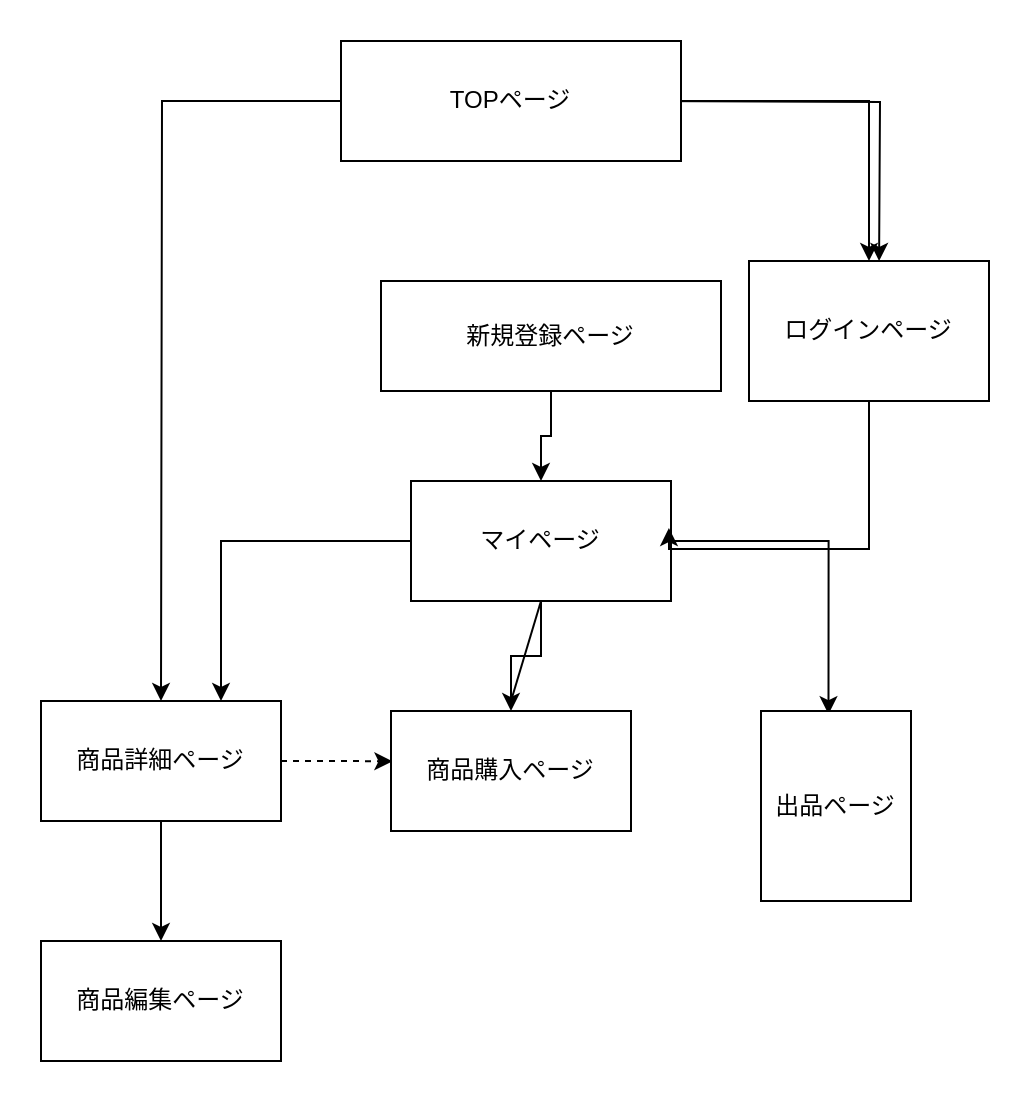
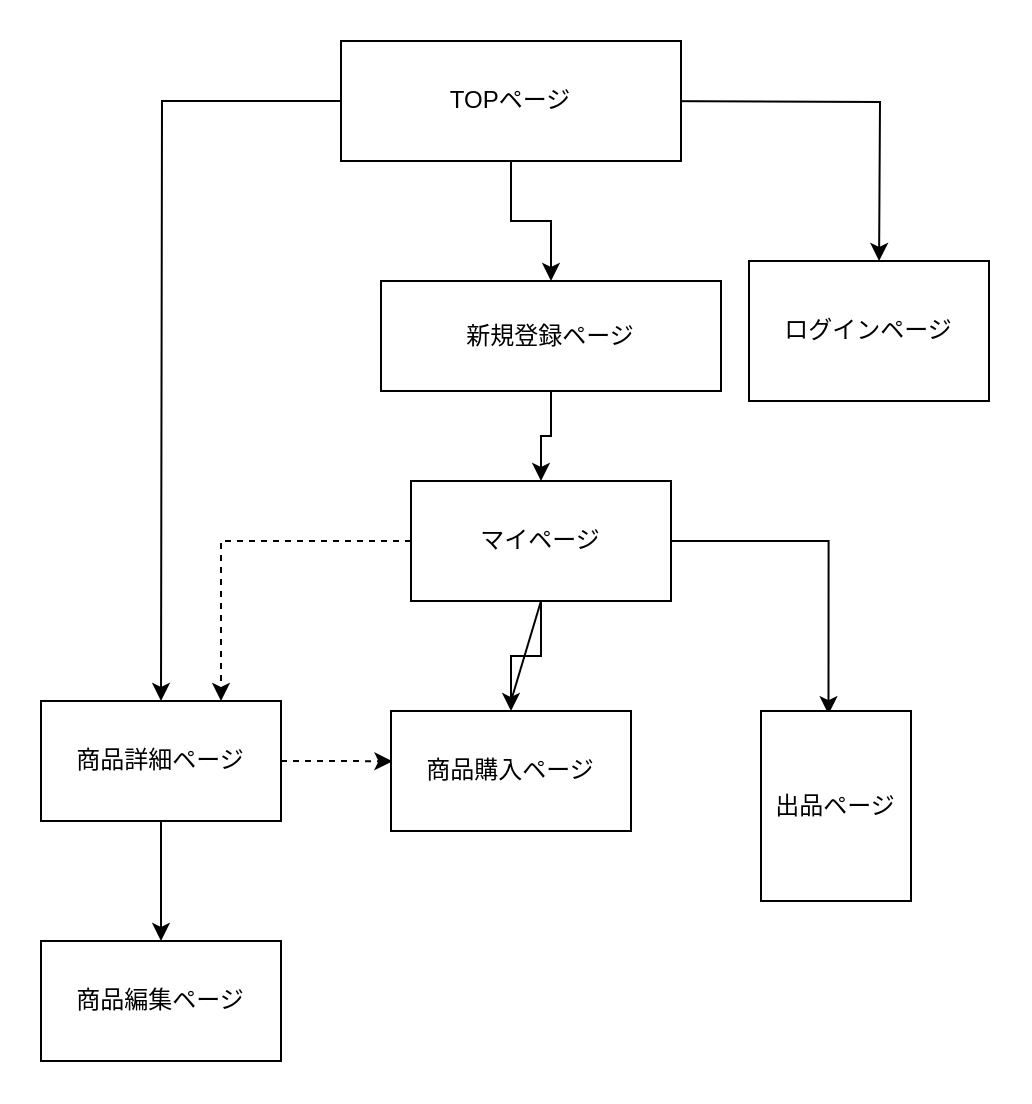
edge "TOPページ" -> "ログインページ": now "TOPページ" -> "新規登録ページ"
edge "マイページ" -> "商品詳細ページ": style solid -> dashed
edge "ログインページ" -> "マイページ": removed
